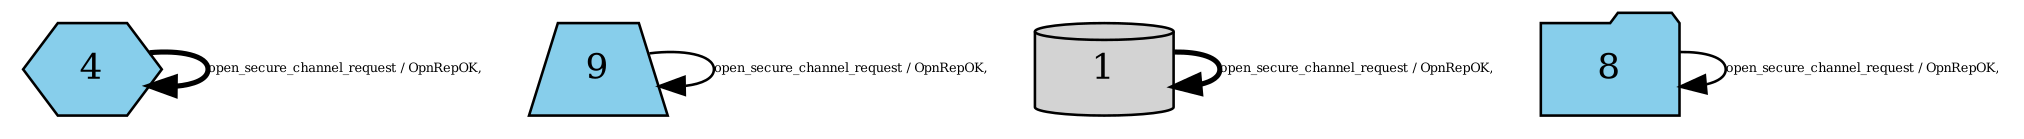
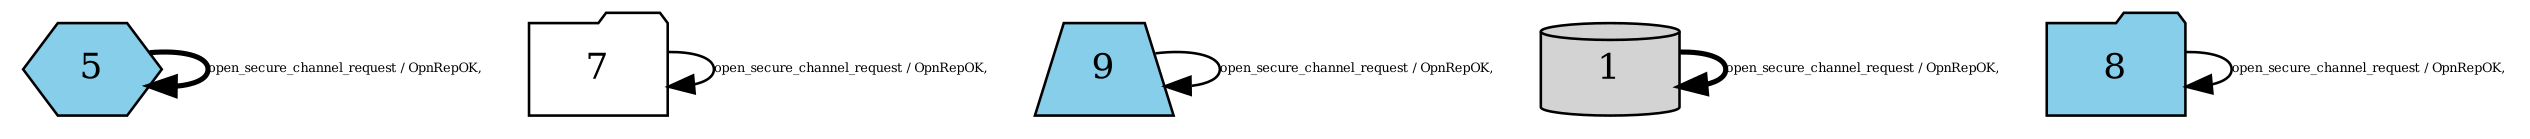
node "4": label "4" -> "5"
node "7": added
